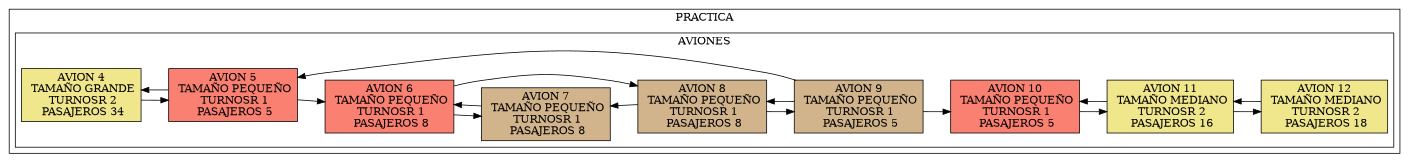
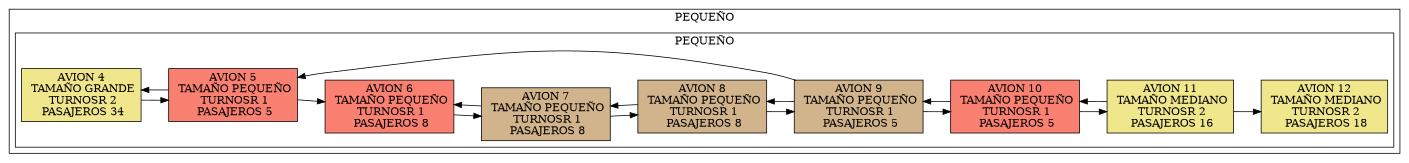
cluster "PRACTICA": label "PRACTICA" -> "PEQUEÑO"
cluster " AVIONES ": label " AVIONES " -> " PEQUEÑO "
edge "AVION 6 TAMAÑO PEQUEÑO TURNOSR 1 PASAJEROS 8" -> "AVION 8 TAMAÑO PEQUEÑO TURNOSR 1 PASAJEROS 8": now "AVION 7 TAMAÑO PEQUEÑO TURNOSR 1 PASAJEROS 8" -> "AVION 8 TAMAÑO PEQUEÑO TURNOSR 1 PASAJEROS 8"
edge "AVION 10 TAMAÑO PEQUEÑO TURNOSR 1 PASAJEROS 5" -> "AVION 9 TAMAÑO PEQUEÑO TURNOSR 1 PASAJEROS 5": added
edge "AVION 12 TAMAÑO MEDIANO TURNOSR 2 PASAJEROS 18" -> "AVION 11 TAMAÑO MEDIANO TURNOSR 2 PASAJEROS 16": removed
